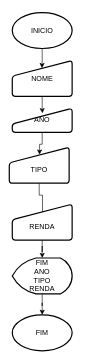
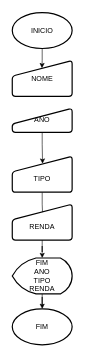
edge "NOME" -> "ANO": removed
node "TIPO": moved (39, 165) -> (42, 174)
node "FIM": moved (42, 333) -> (42, 327)
